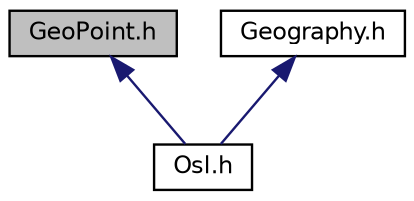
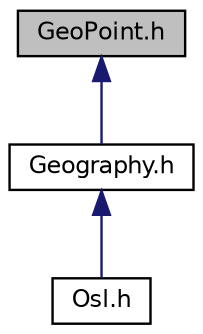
edge "Osl.h" -> "GeoPoint.h": now "Geography.h" -> "GeoPoint.h"
